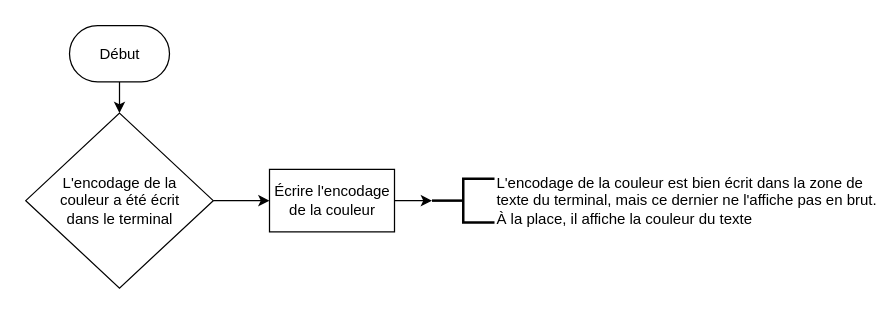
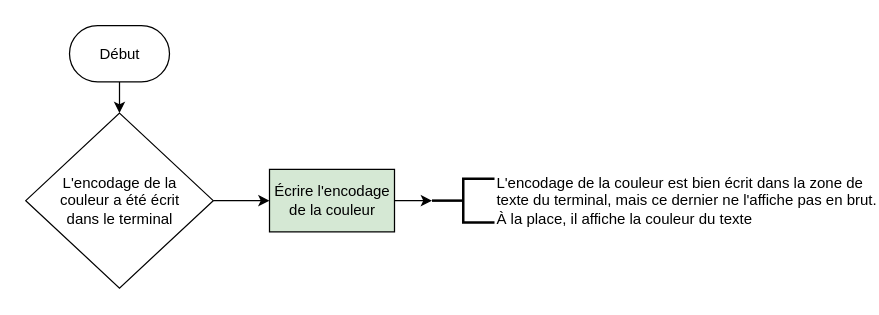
node "Écrire l'encodage de la couleur": fillcolor #ffffff -> #d5e8d4
